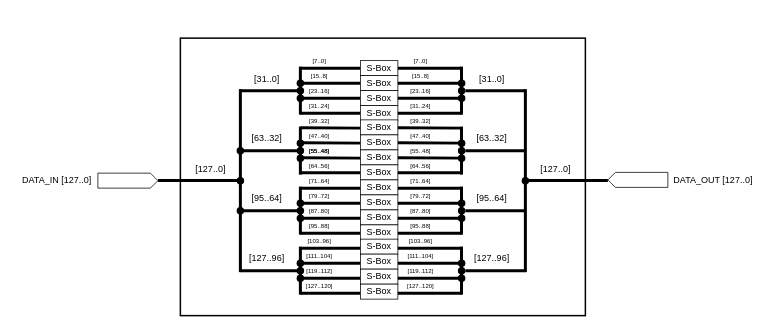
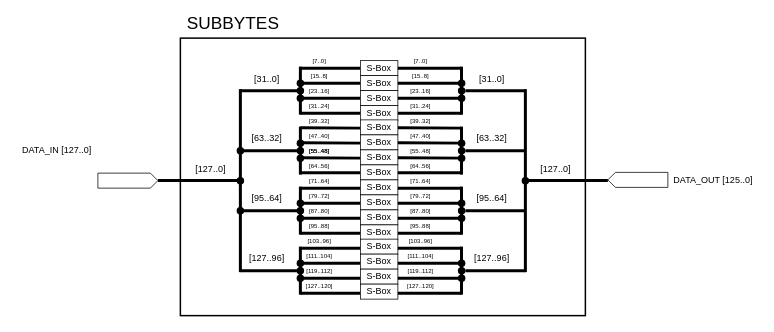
node "SUBBYTES": added
node "DATA_IN [127..0]": moved (57, 180) -> (57, 150)
node "DATA_OUT [127..0]": label "DATA_OUT [127..0]" -> "DATA_OUT [125..0]"
